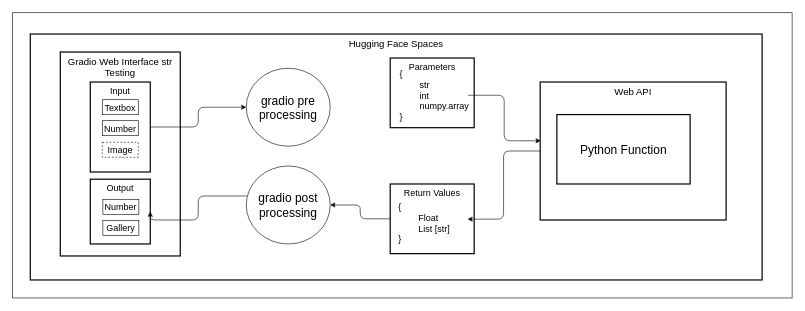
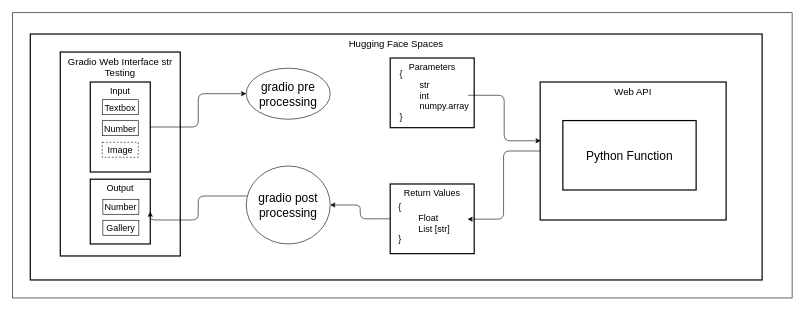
node "gradio pre processing": size 84x78 -> 84x51
node "Python Function": moved (624, 149) -> (630, 155)
